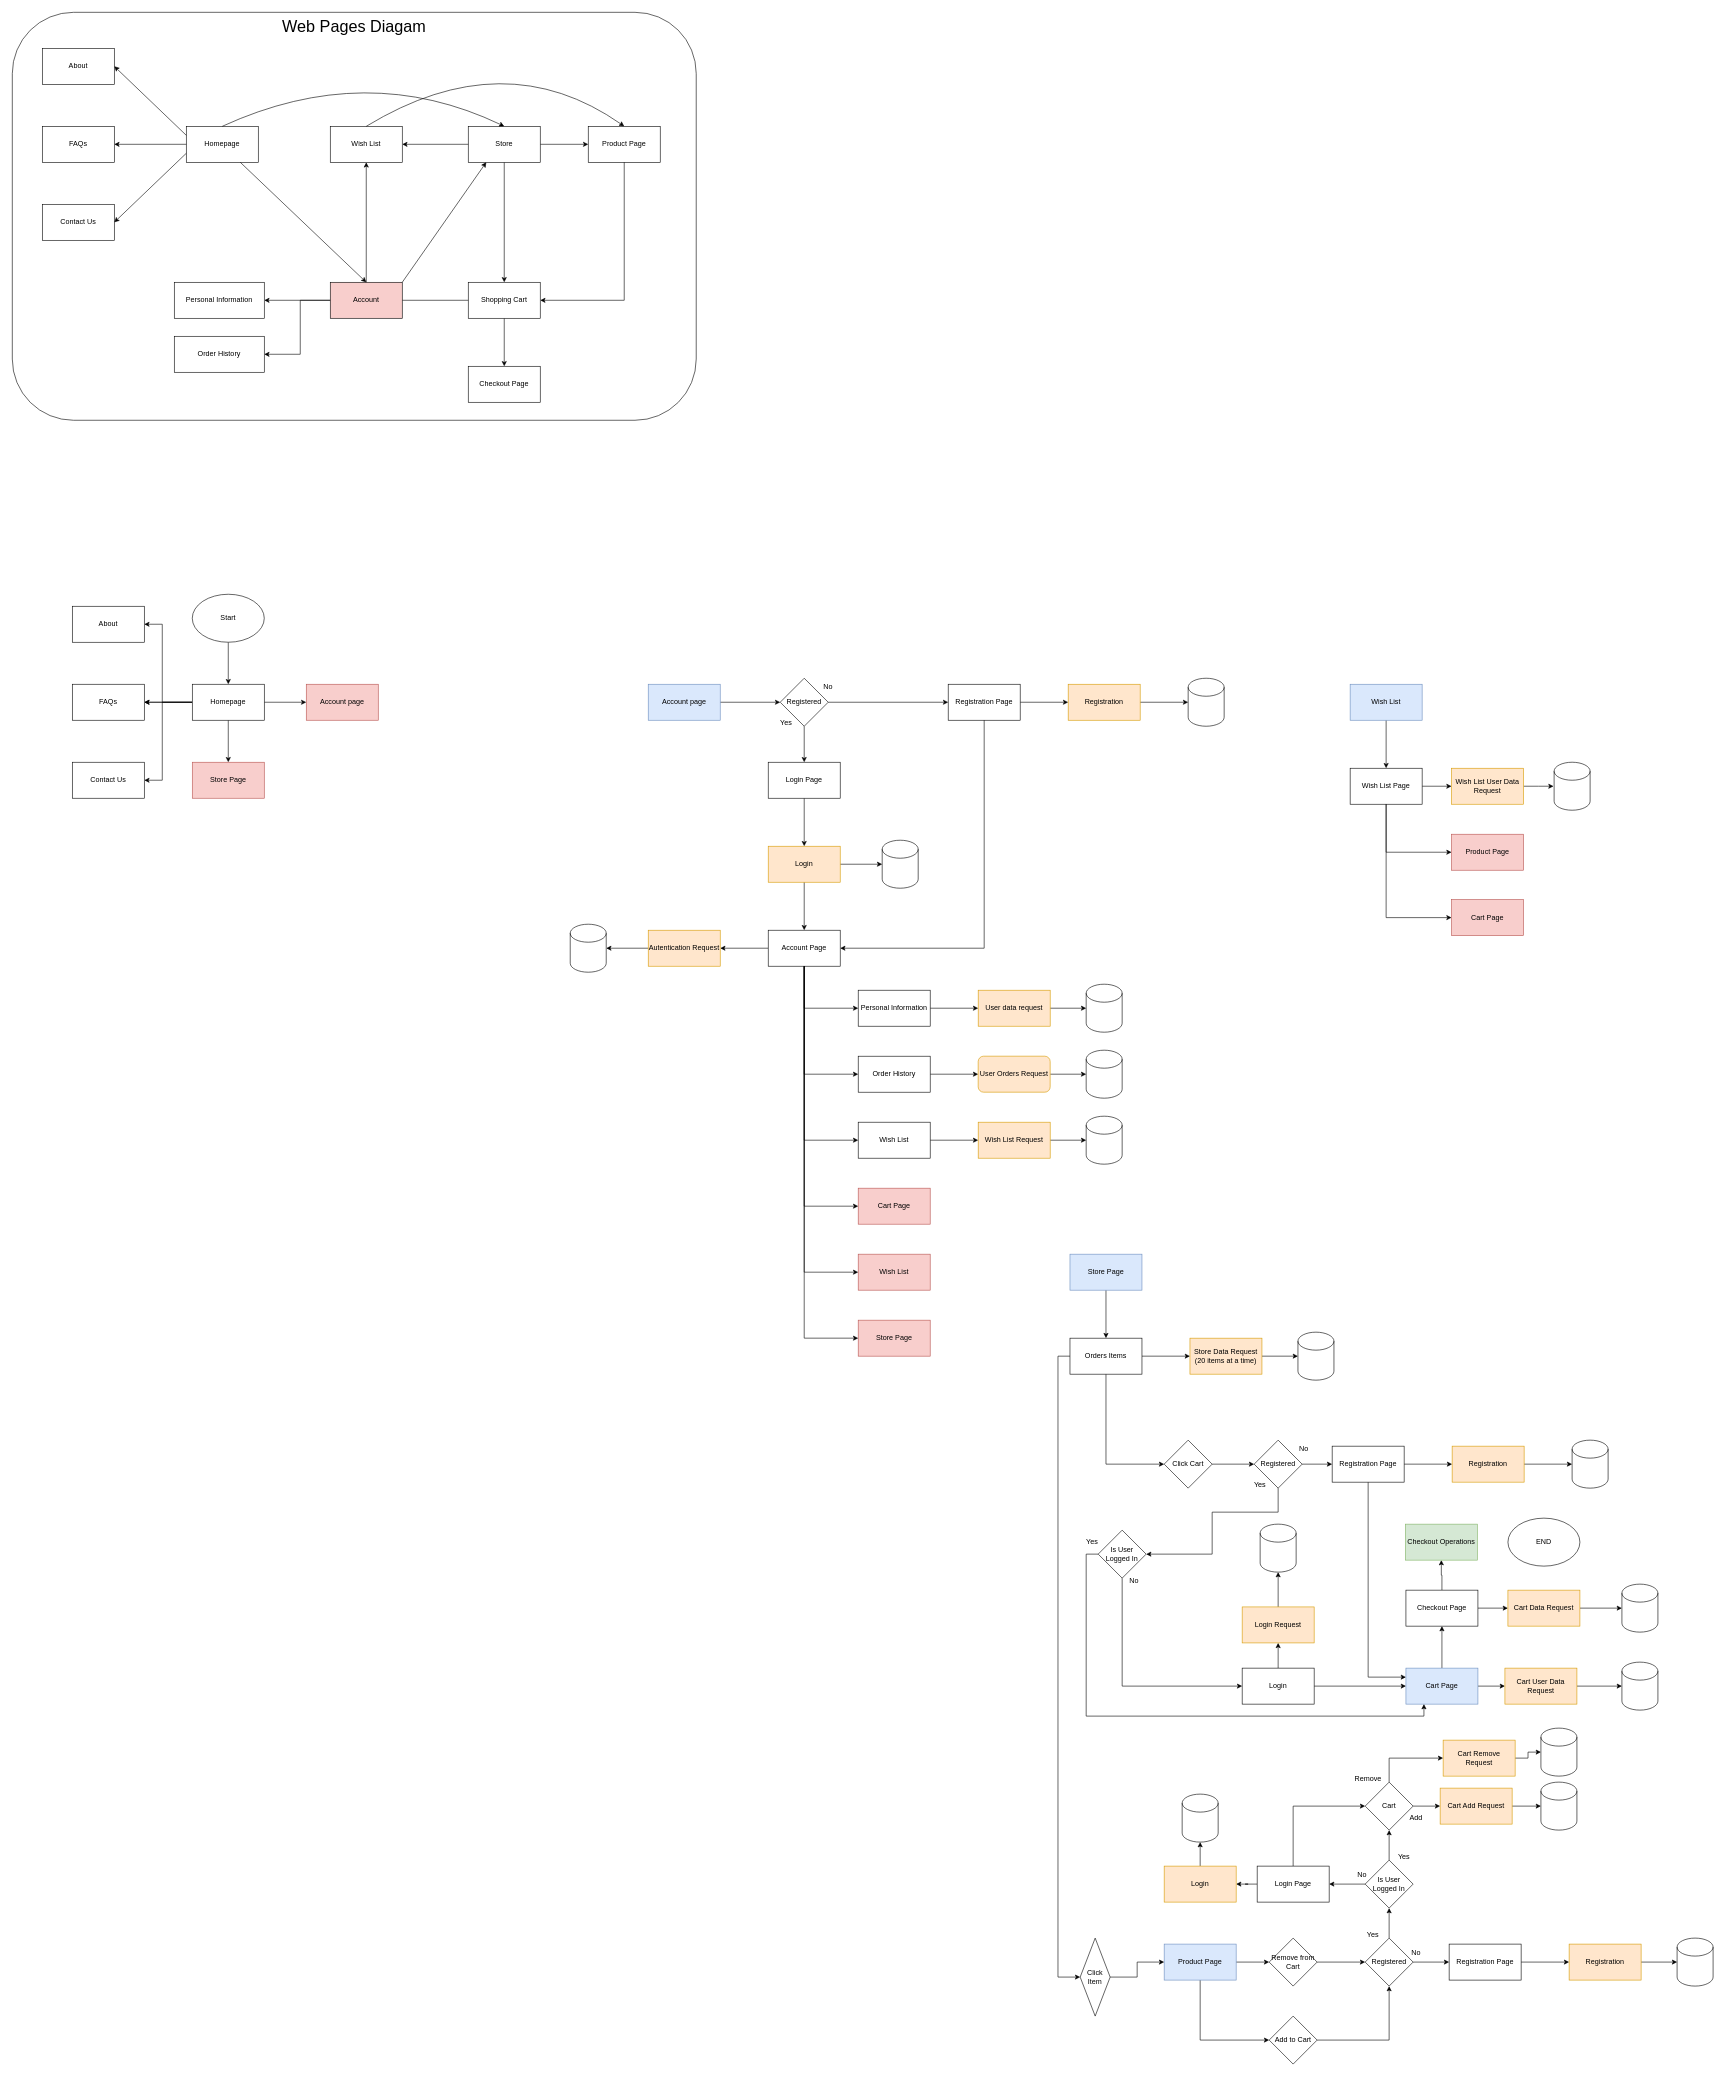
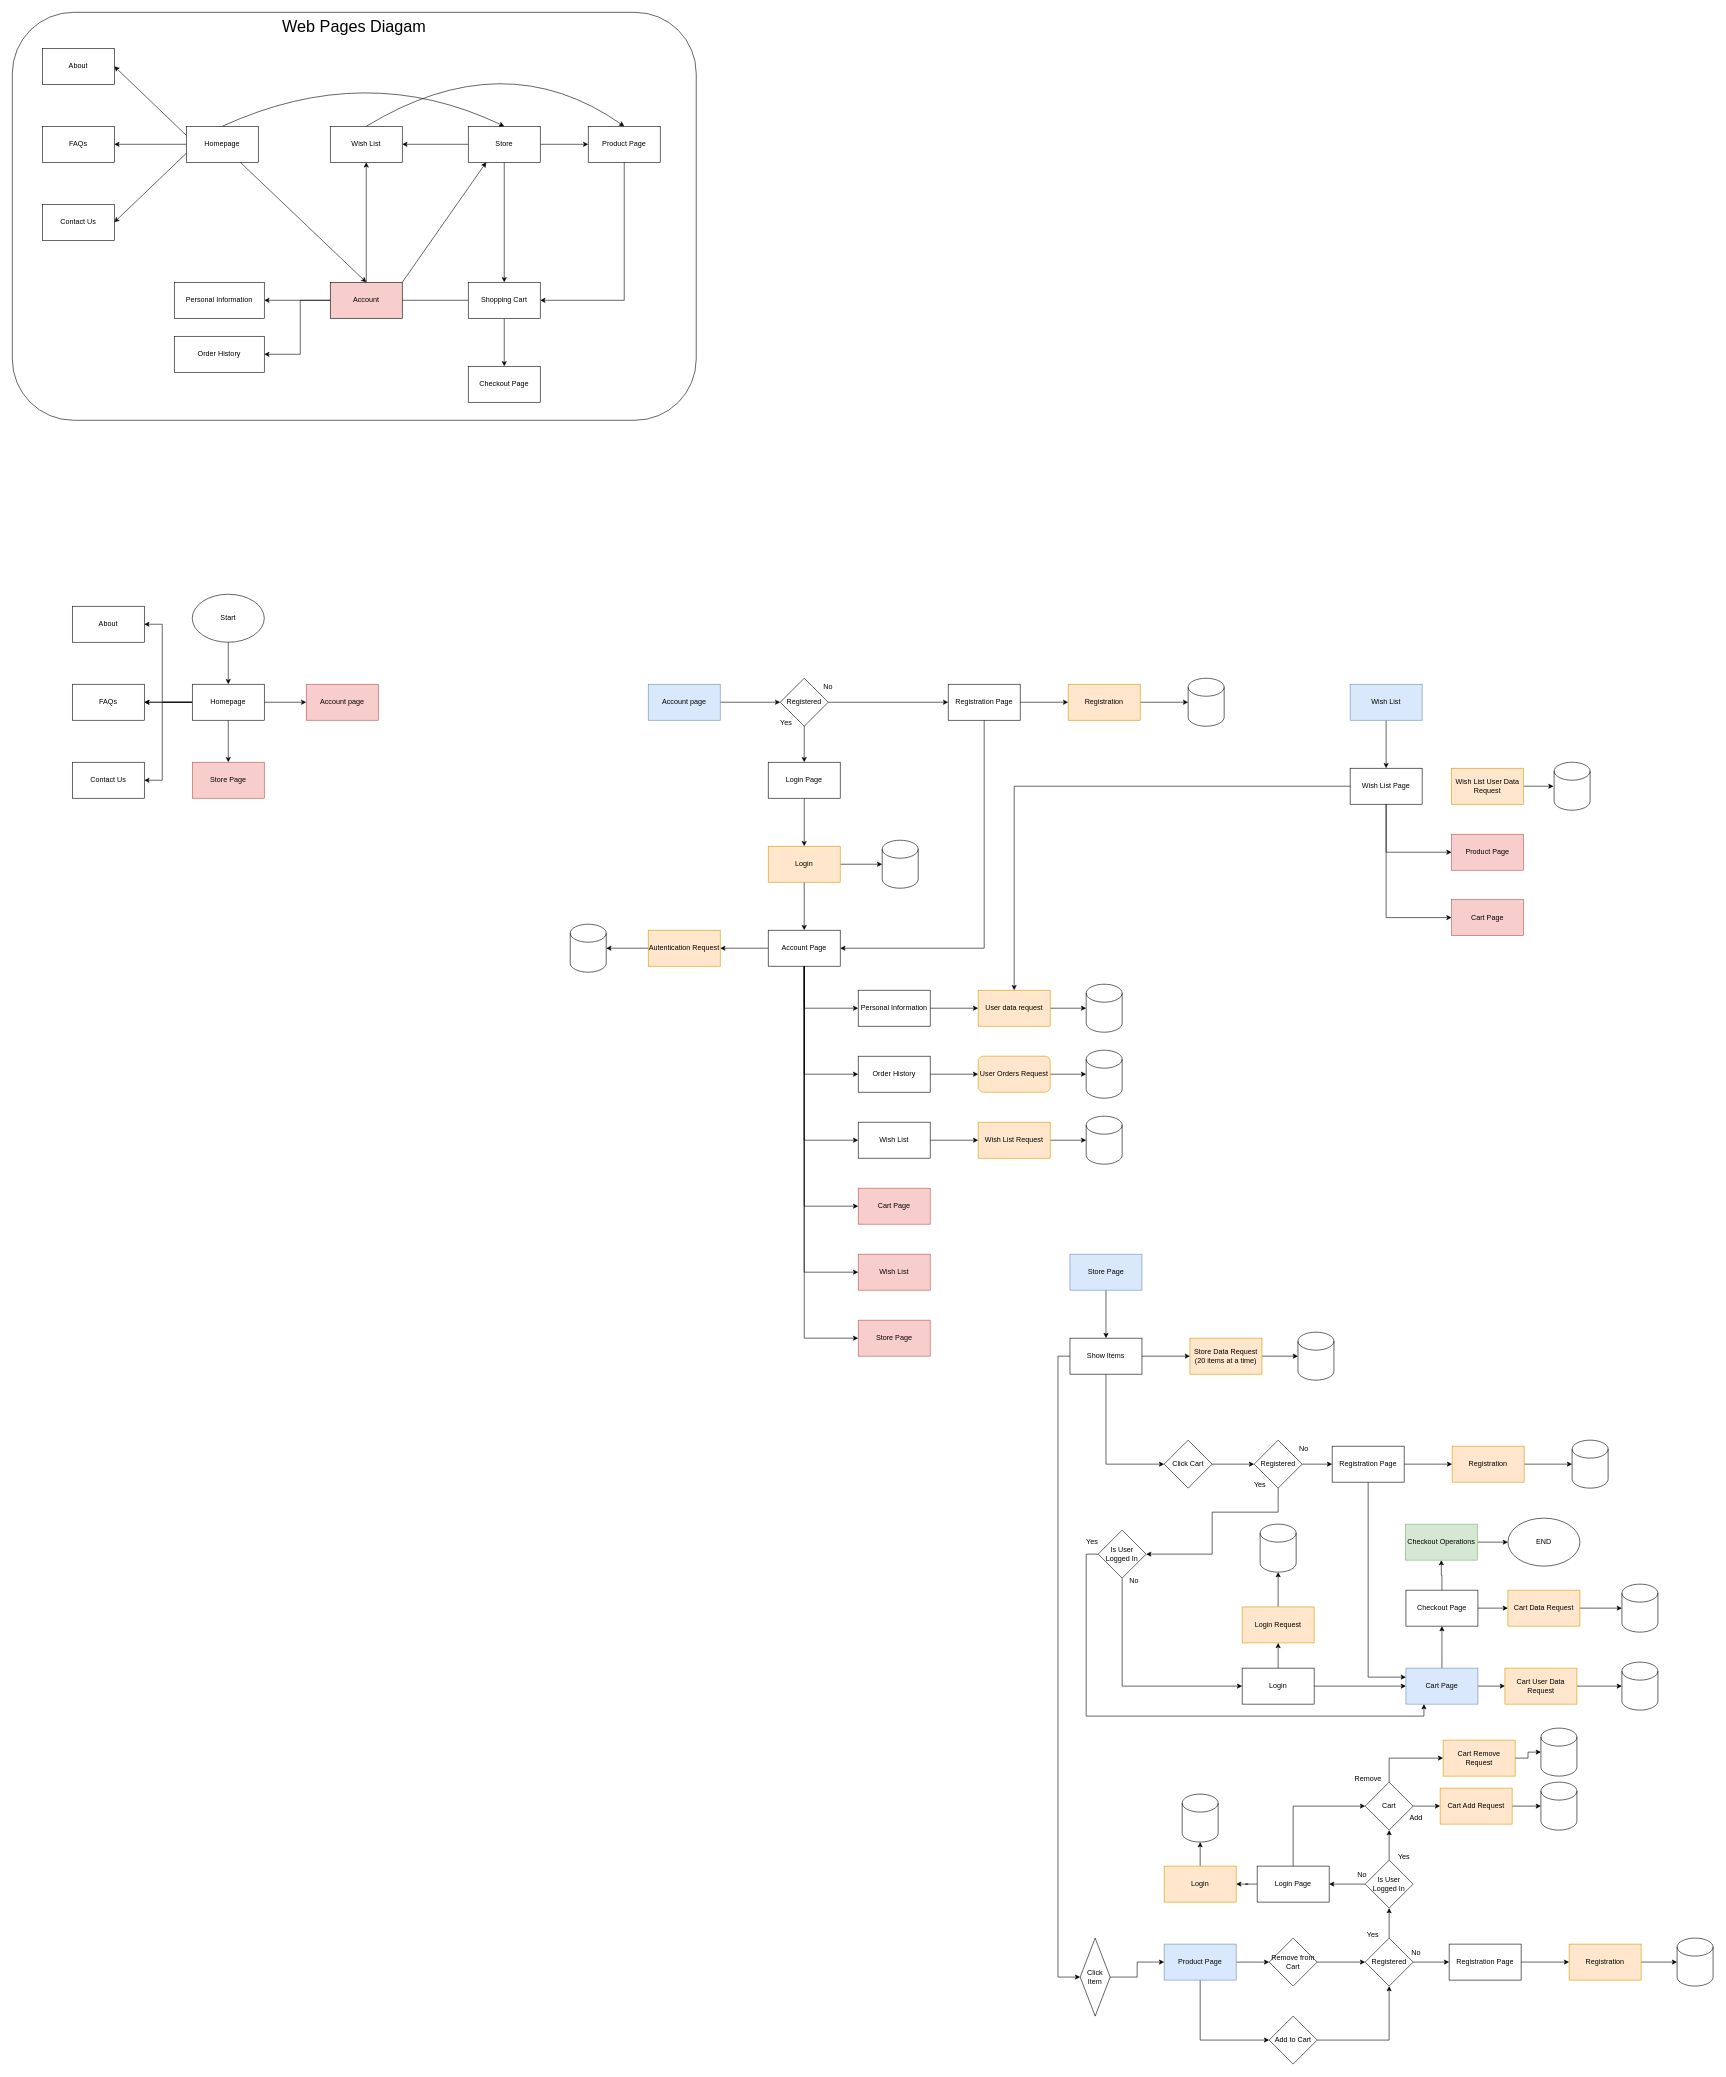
edge "Wish List Page" -> "Wish List User Data Request": now "Wish List Page" -> "User data request"
node "Orders Items": label "Orders Items" -> "Show Items"
edge "Checkout Operations" -> "END": added
